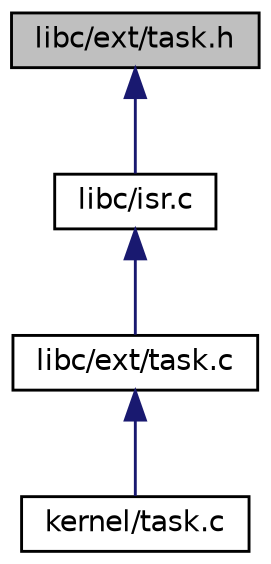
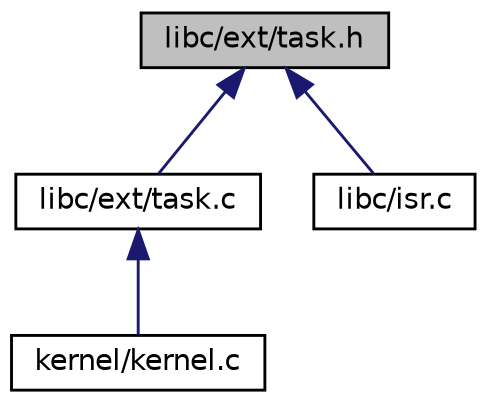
edge "libc/ext/task.c" -> "libc/isr.c": now "libc/ext/task.c" -> "libc/ext/task.h"
node "kernel/task.c": label "kernel/task.c" -> "kernel/kernel.c"
